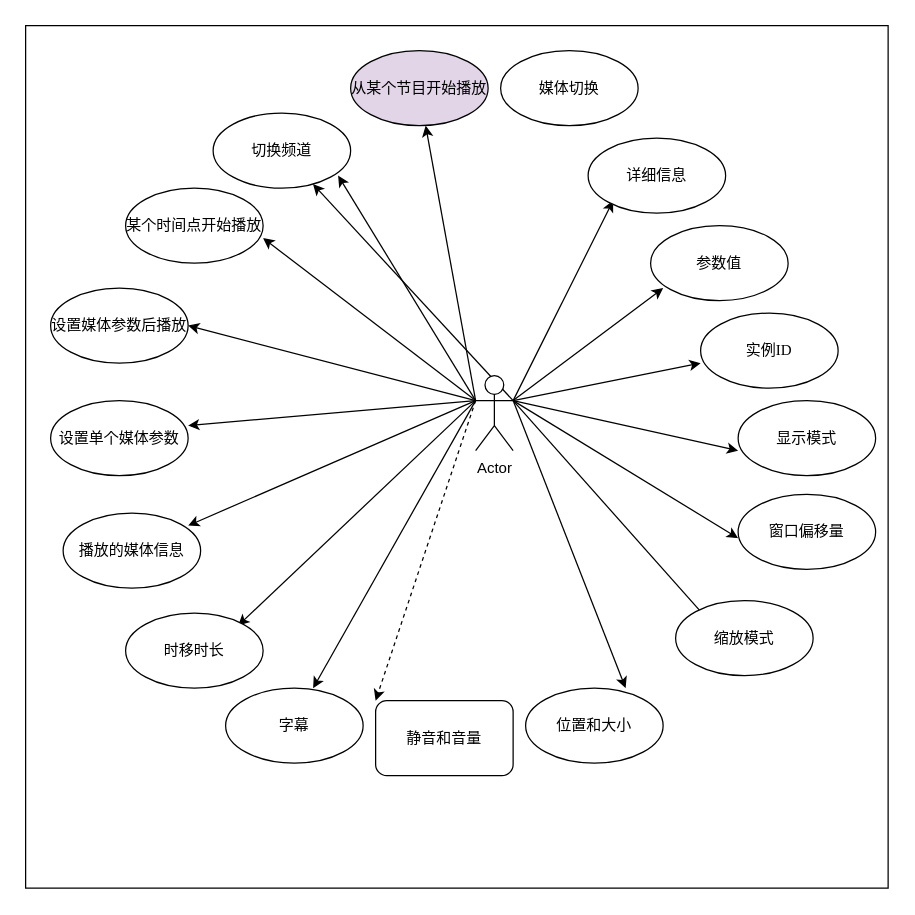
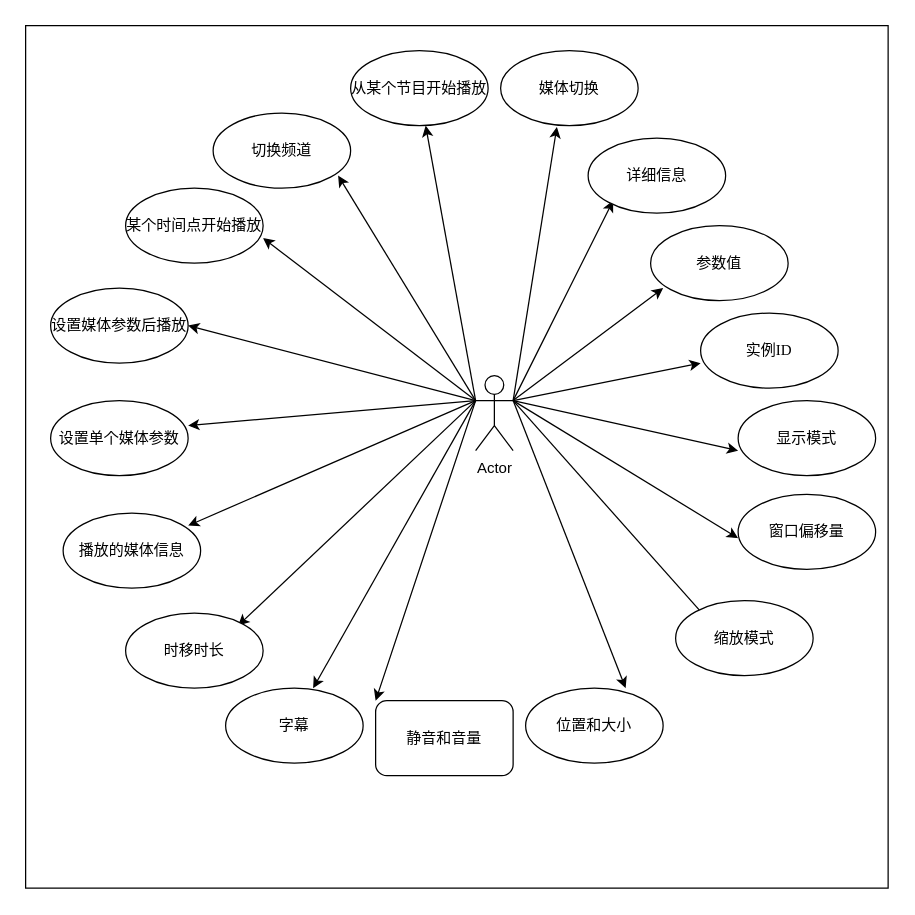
node "从某个节目开始播放": fillcolor #e1d5e7 -> #ffffff
edge "Actor" -> "切换频道": now "Actor" -> "媒体切换"
edge "Actor" -> "静音和音量": style dashed -> solid
